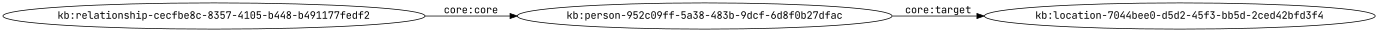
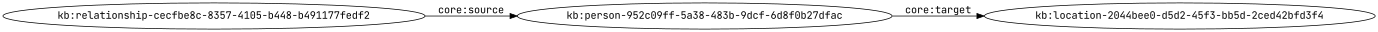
edge "kb:relationship-cecfbe8c-8357-4105-b448-b491177fedf2" -> "kb:person-952c09ff-5a38-483b-9dcf-6d8f0b27dfac": label "core:core" -> "core:source"
node "kb:location-7044bee0-d5d2-45f3-bb5d-2ced42bfd3f4": label "kb:location-7044bee0-d5d2-45f3-bb5d-2ced42bfd3f4" -> "kb:location-2044bee0-d5d2-45f3-bb5d-2ced42bfd3f4"
